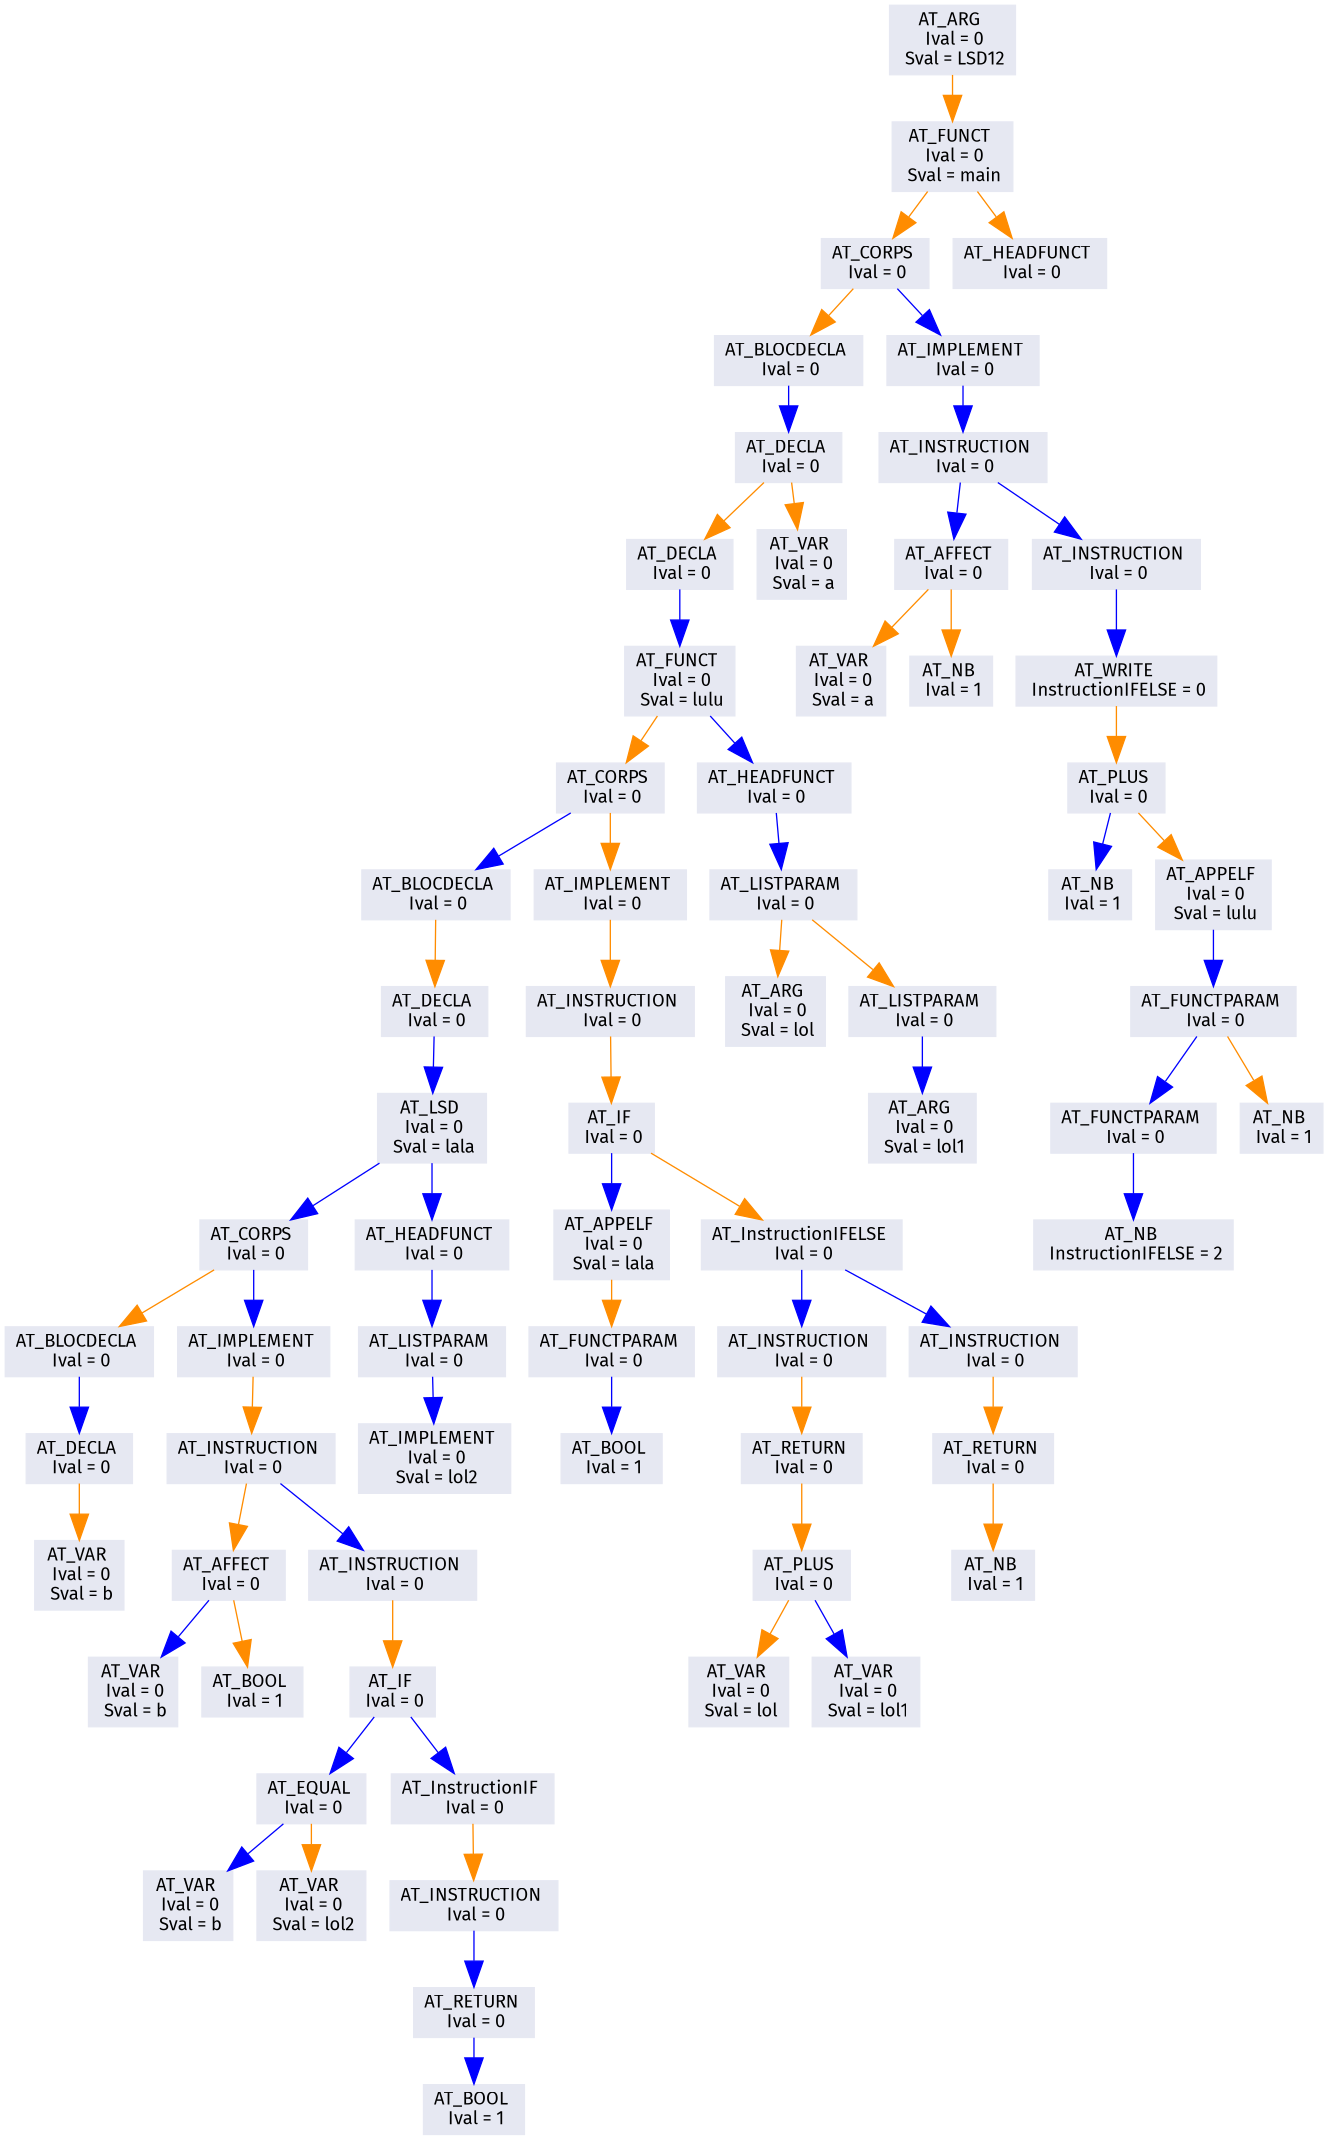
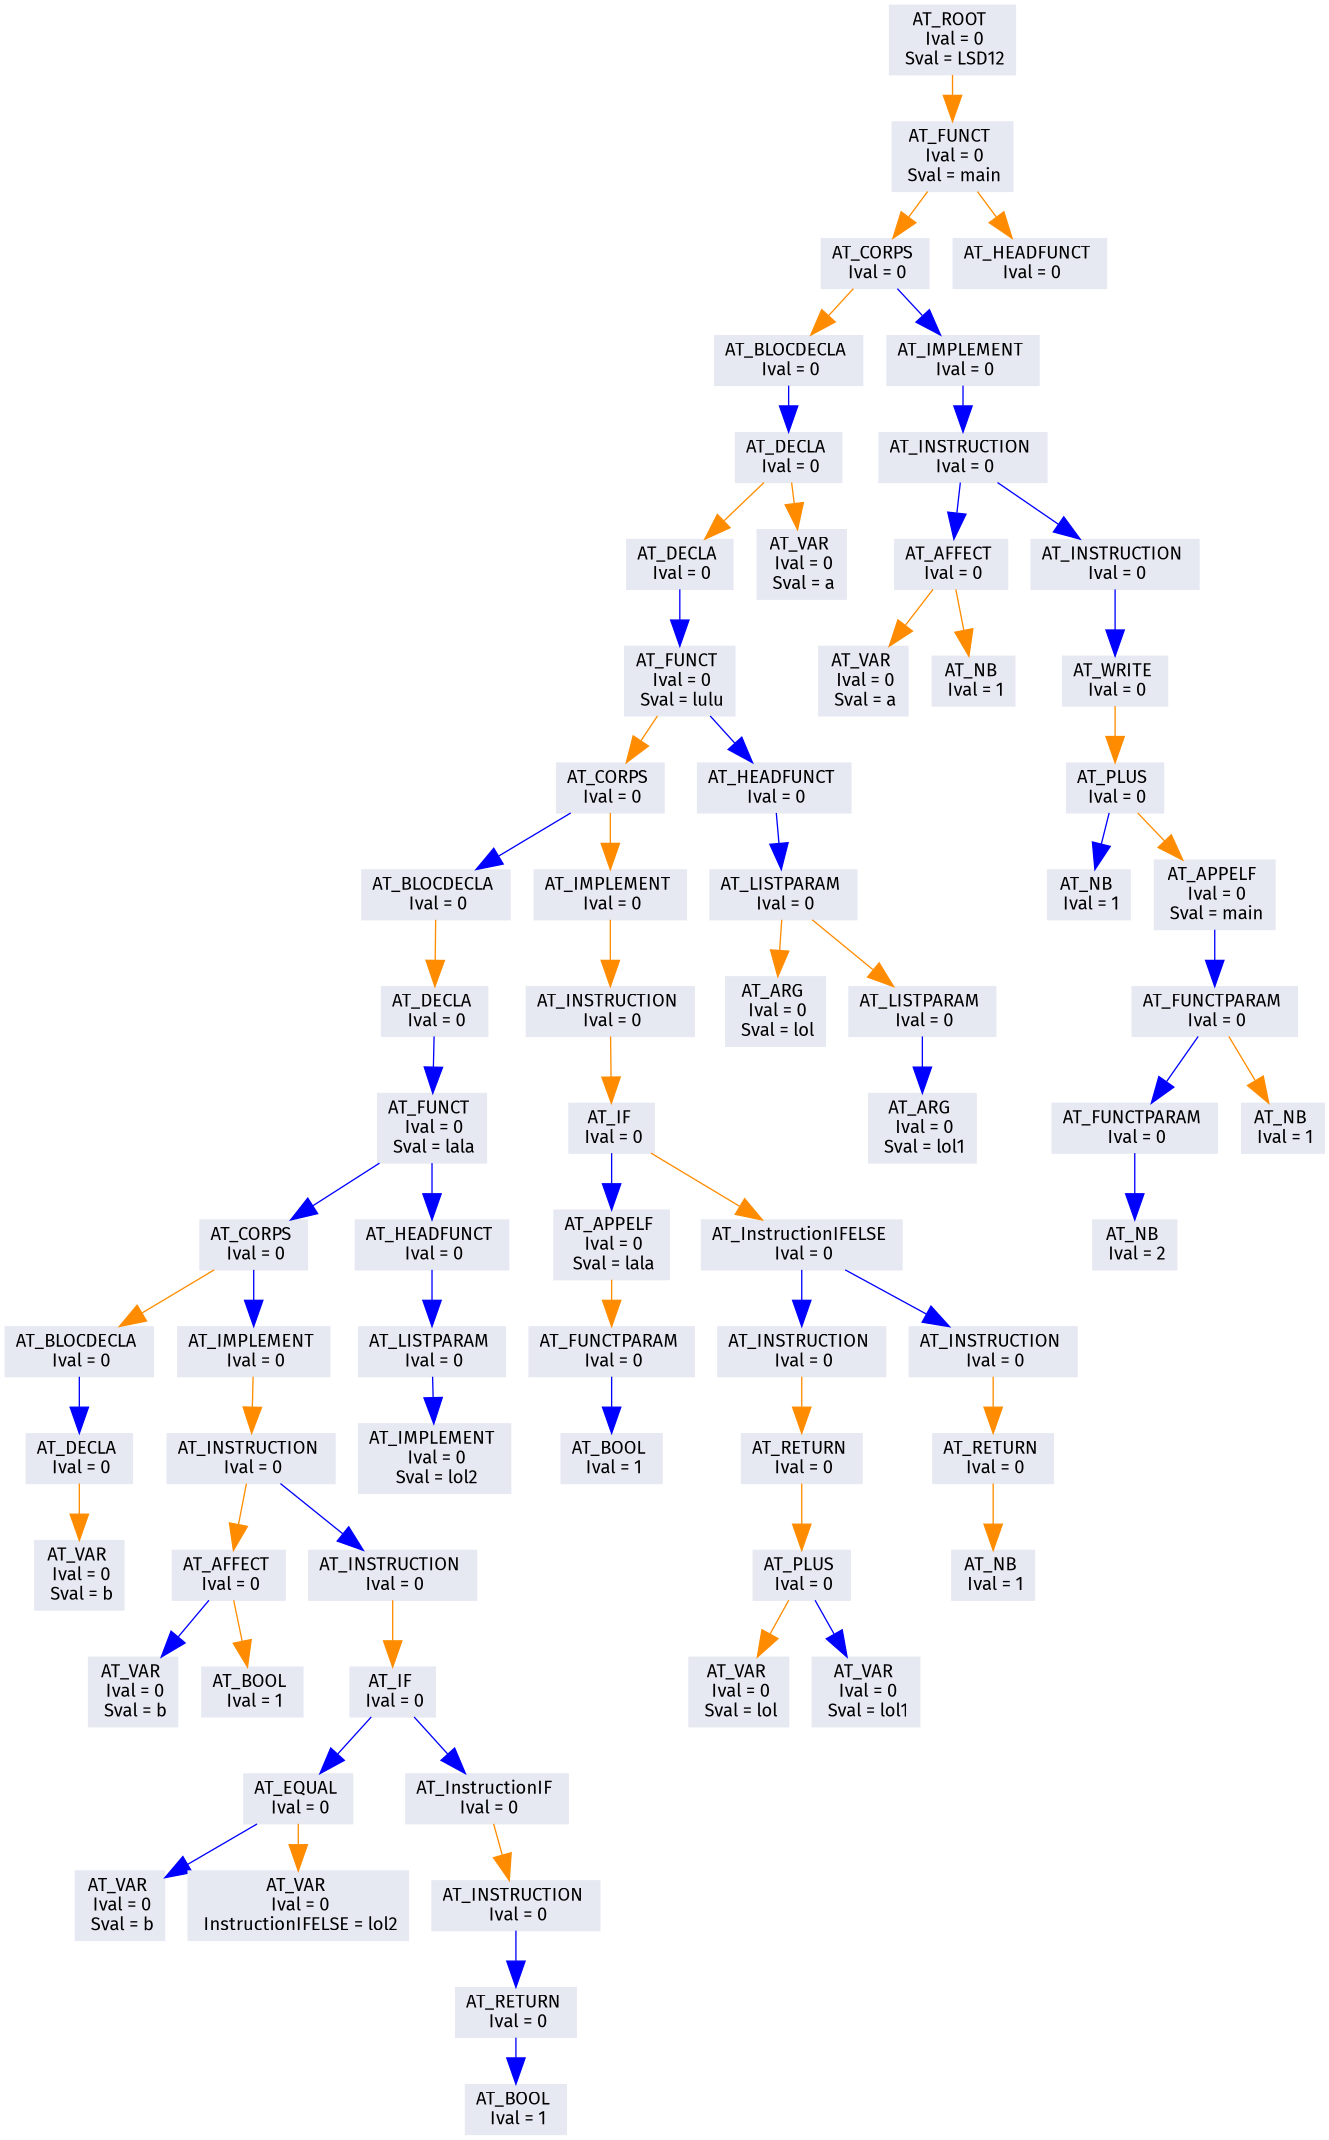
node "AT_ARG Ival = 0 Sval = LSD12": label "AT_ARG Ival = 0 Sval = LSD12" -> "AT_ROOT Ival = 0 Sval = LSD12"
node "AT_WRITE InstructionIFELSE = 0": label "AT_WRITE InstructionIFELSE = 0" -> "AT_WRITE Ival = 0"
node "AT_APPELF Ival = 0 Sval = lulu": label "AT_APPELF Ival = 0 Sval = lulu" -> "AT_APPELF Ival = 0 Sval = main"
node "AT_LSD Ival = 0 Sval = lala": label "AT_LSD Ival = 0 Sval = lala" -> "AT_FUNCT Ival = 0 Sval = lala"
node "AT_NB InstructionIFELSE = 2": label "AT_NB InstructionIFELSE = 2" -> "AT_NB Ival = 2"
node "AT_VAR Ival = 0 Sval = lol2": label "AT_VAR Ival = 0 Sval = lol2" -> "AT_VAR Ival = 0 InstructionIFELSE = lol2"
